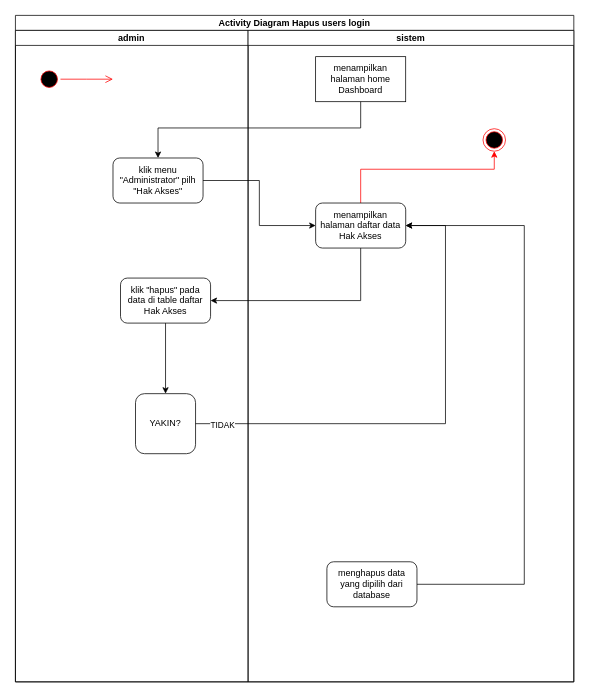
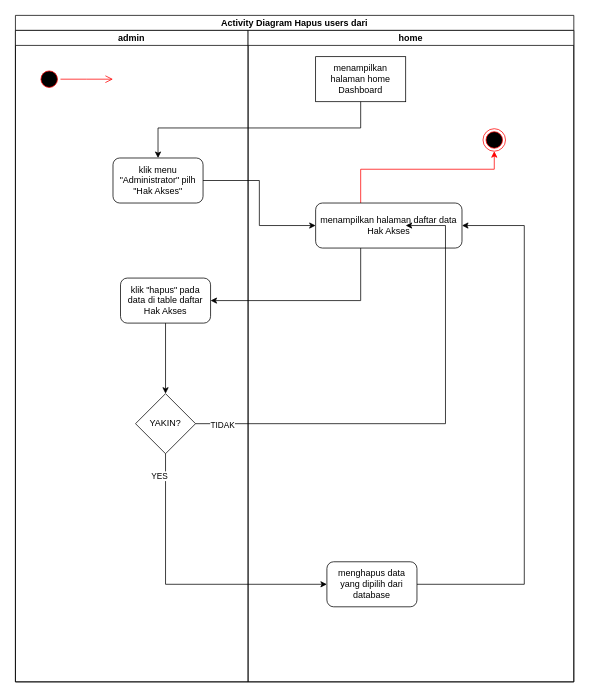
node "Activity Diagram Hapus users login": label "Activity Diagram Hapus users login" -> "Activity Diagram Hapus users dari"
node "sistem": label "sistem" -> "home"
node "menampilkan halaman daftar data Hak Akses": size 90x45 -> 146x45
node "YAKIN?": shape rounded rectangle -> diamond
edge "YAKIN?" -> "menghapus data yang dipilih dari database": added, label "YES"
